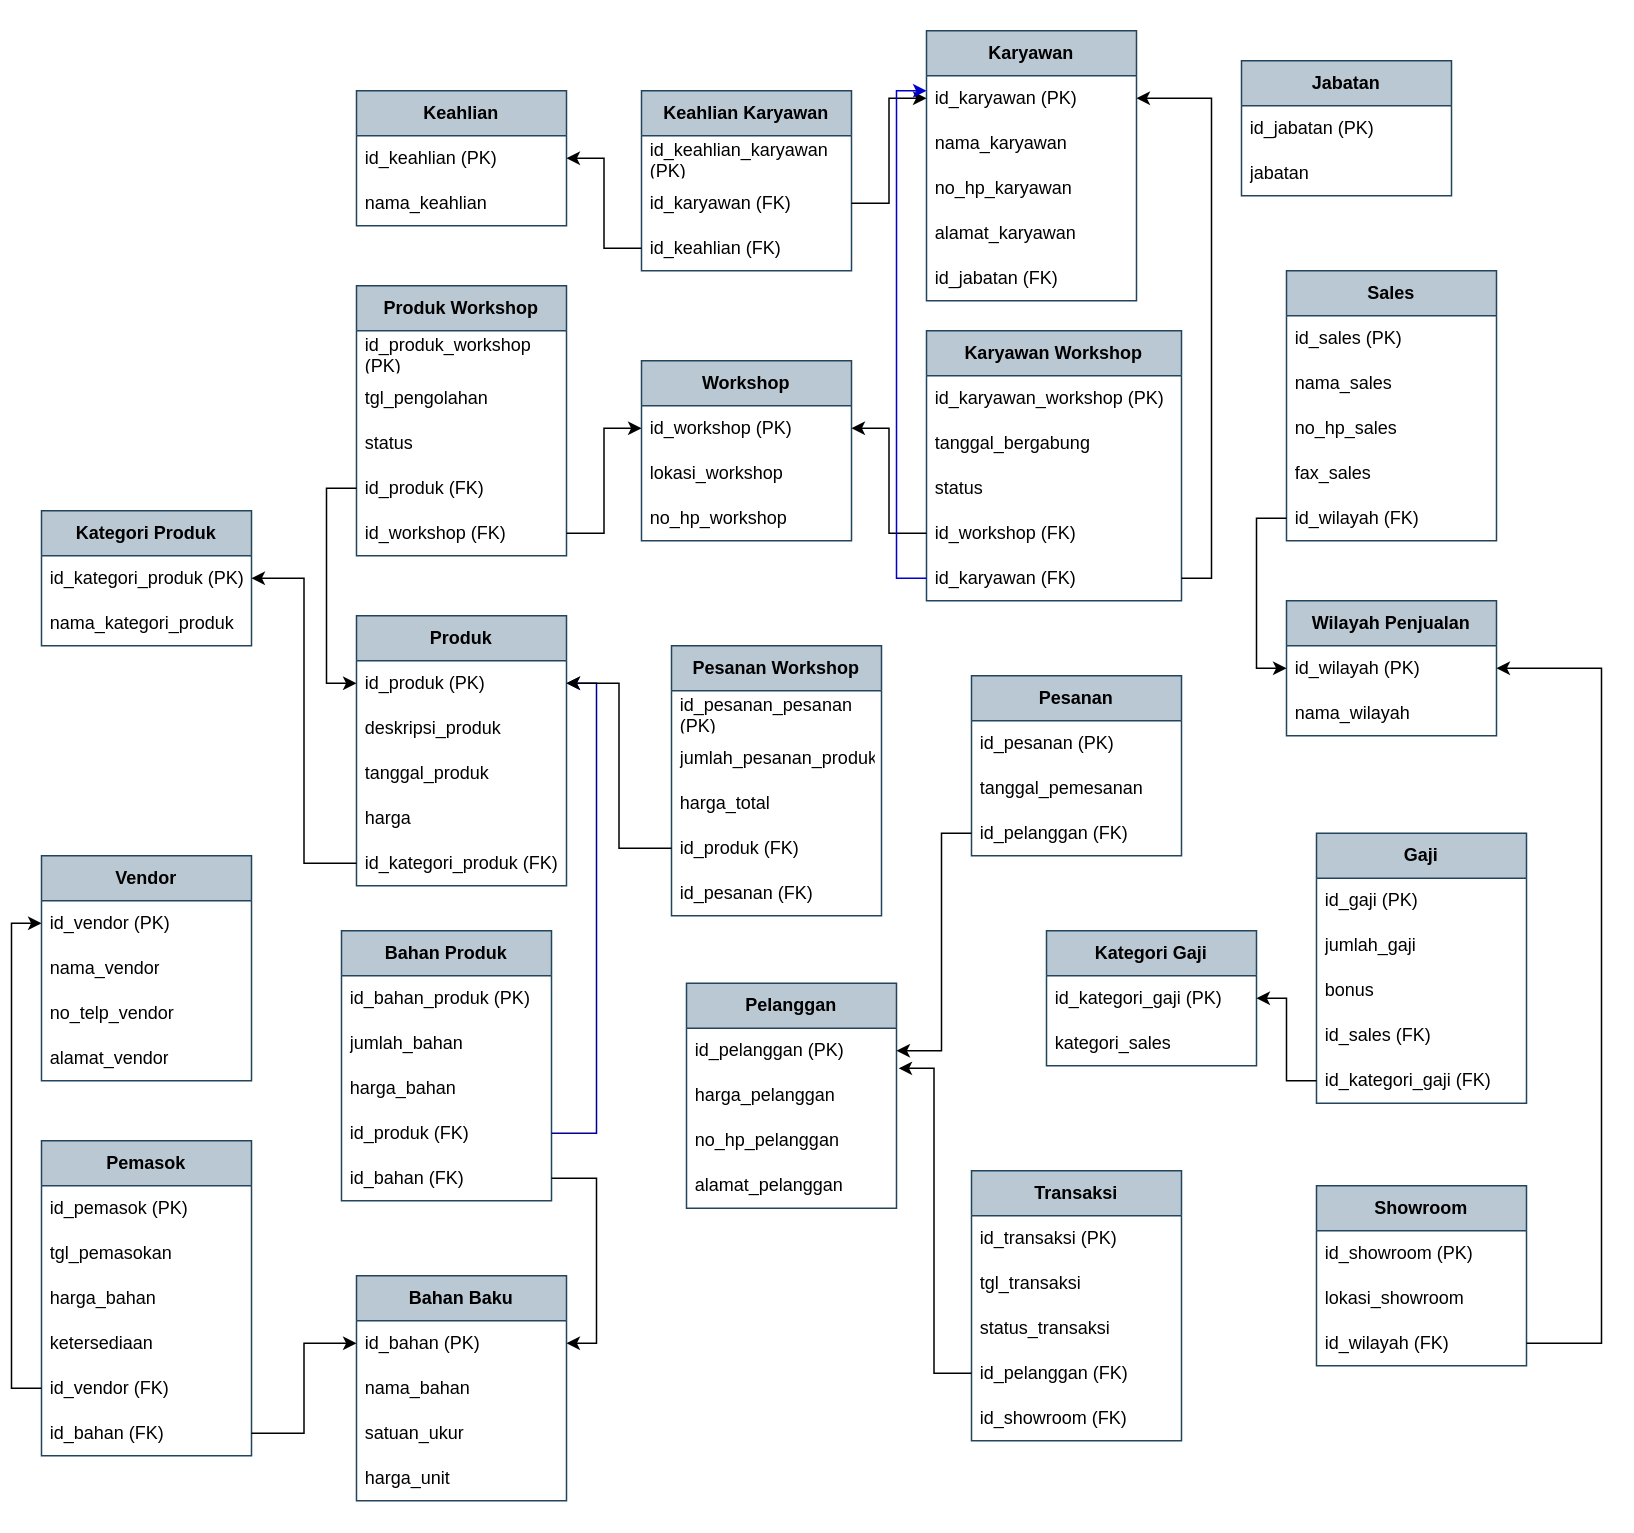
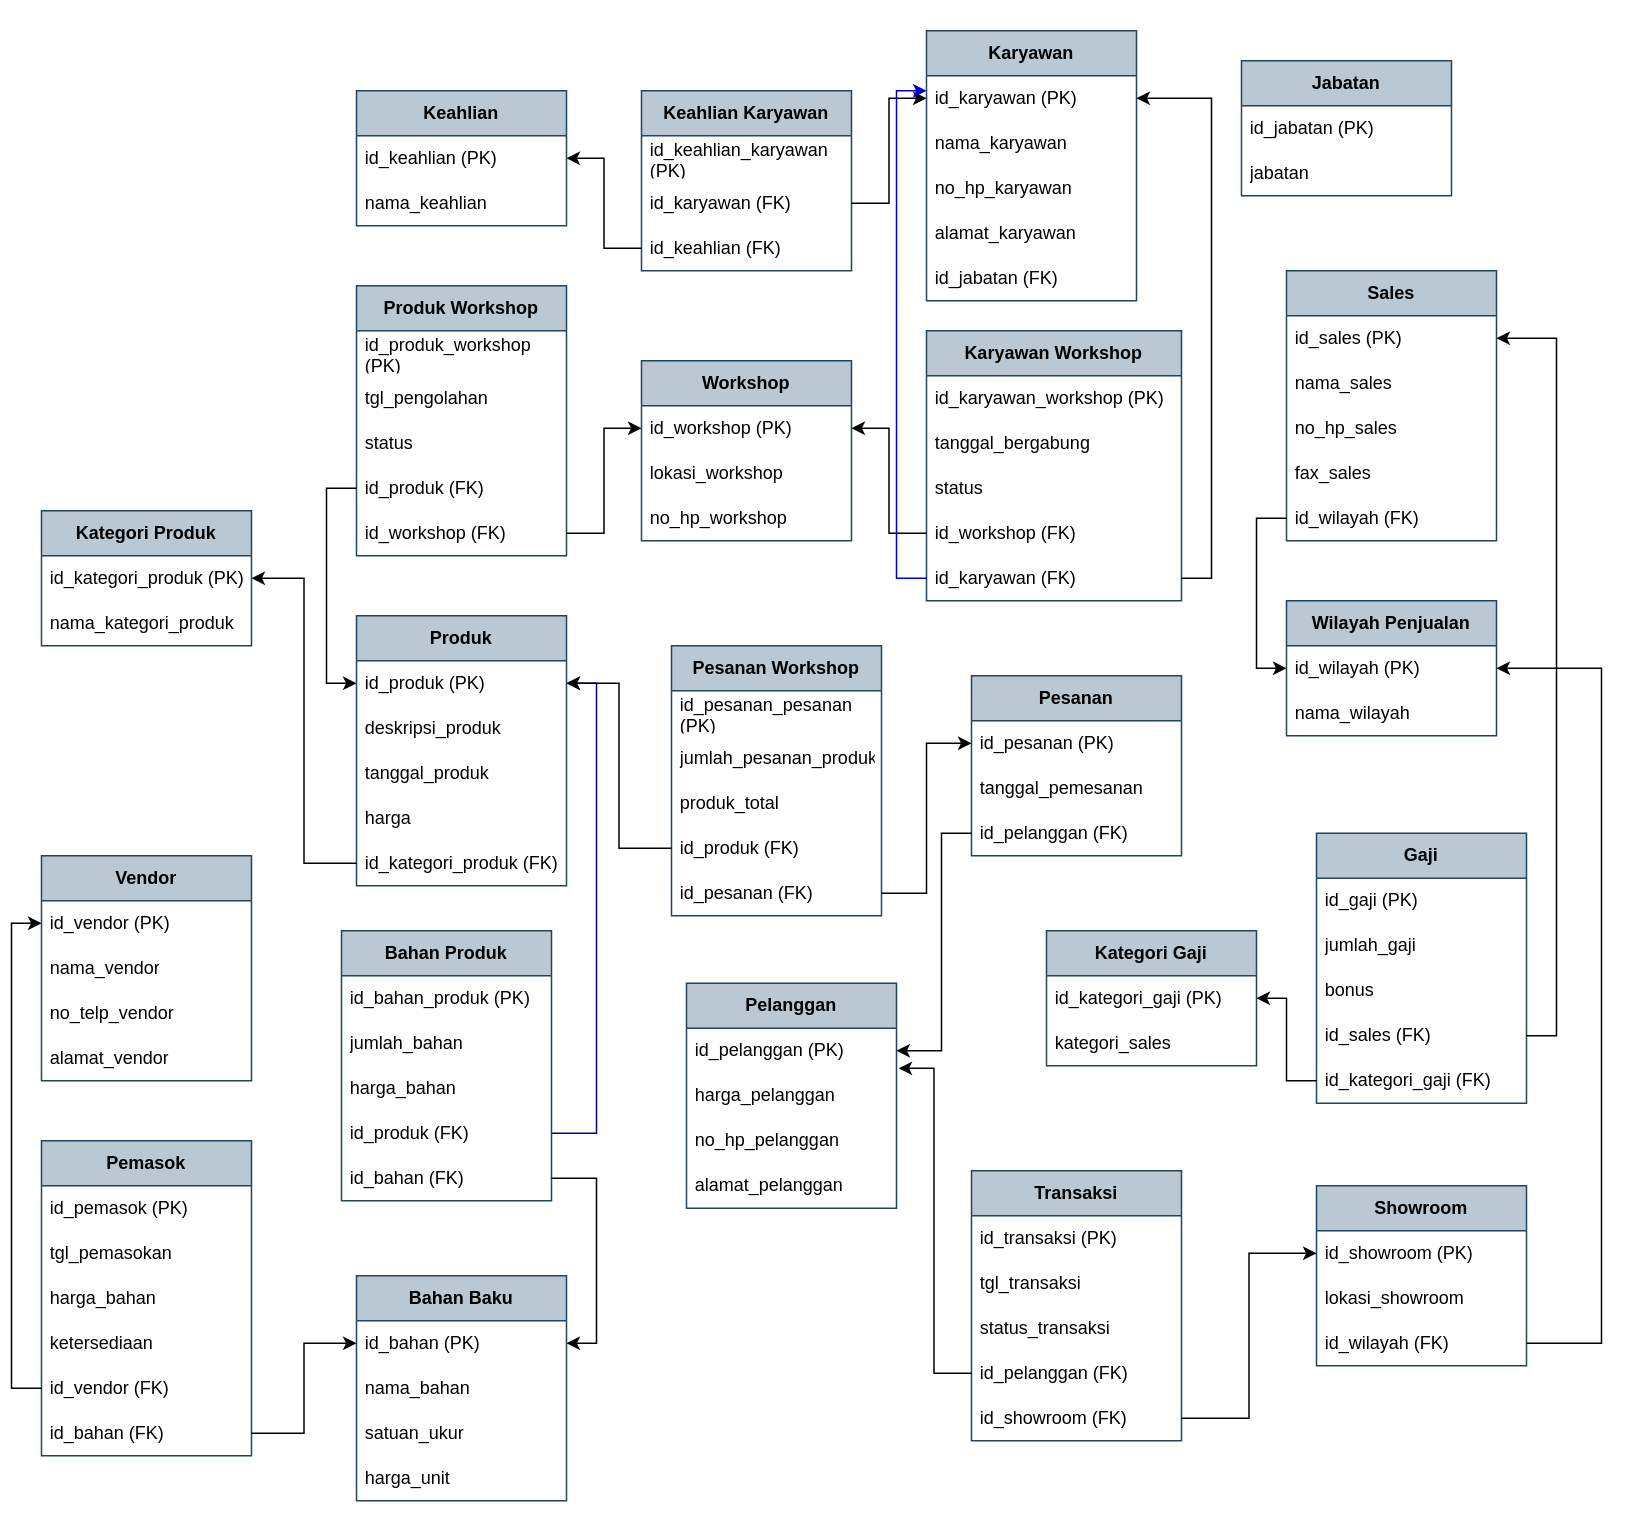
edge "id_sales (FK)" -> "id_sales (PK)": added
node "harga_total": label "harga_total" -> "produk_total"
edge "id_pesanan (FK)" -> "id_pesanan (PK)": added
edge "id_showroom (FK)" -> "id_showroom (PK)": added
